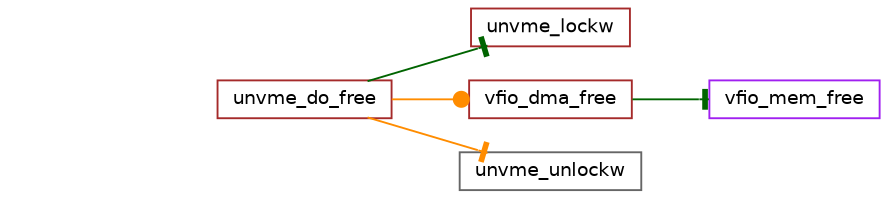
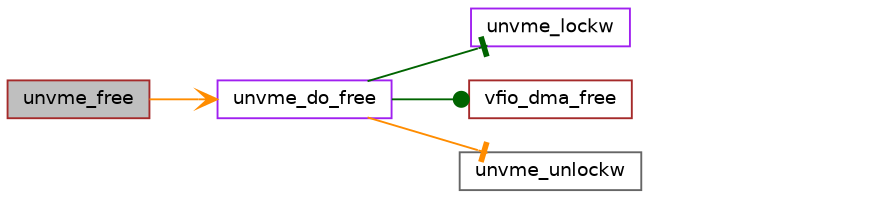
node "unvme_lockw": color brown -> purple
node "unvme_free": added
node "unvme_do_free": color brown -> purple
edge "unvme_do_free" -> "vfio_dma_free": color darkorange -> darkgreen
node "vfio_mem_free": removed
